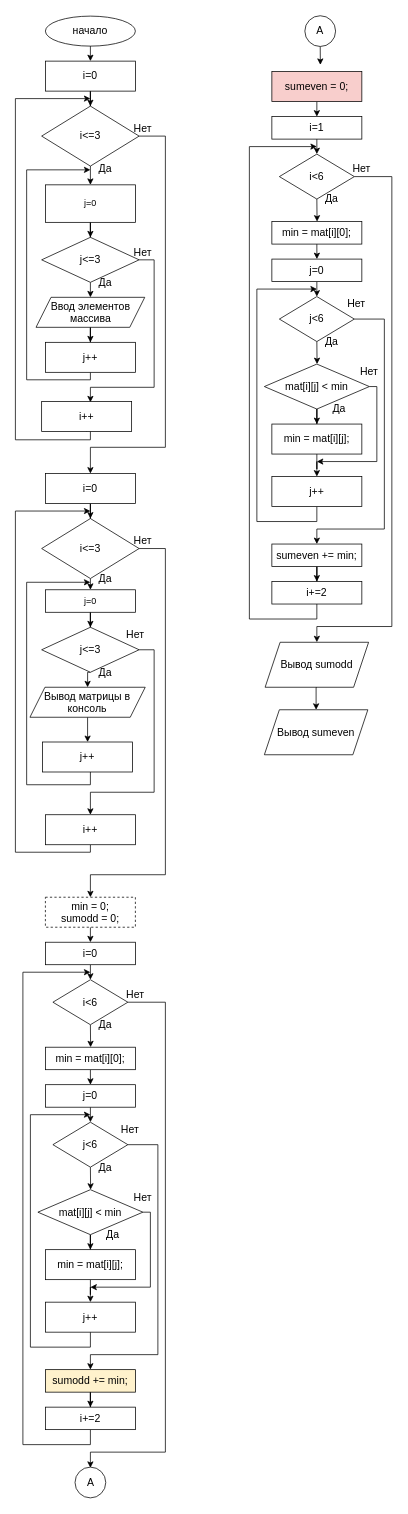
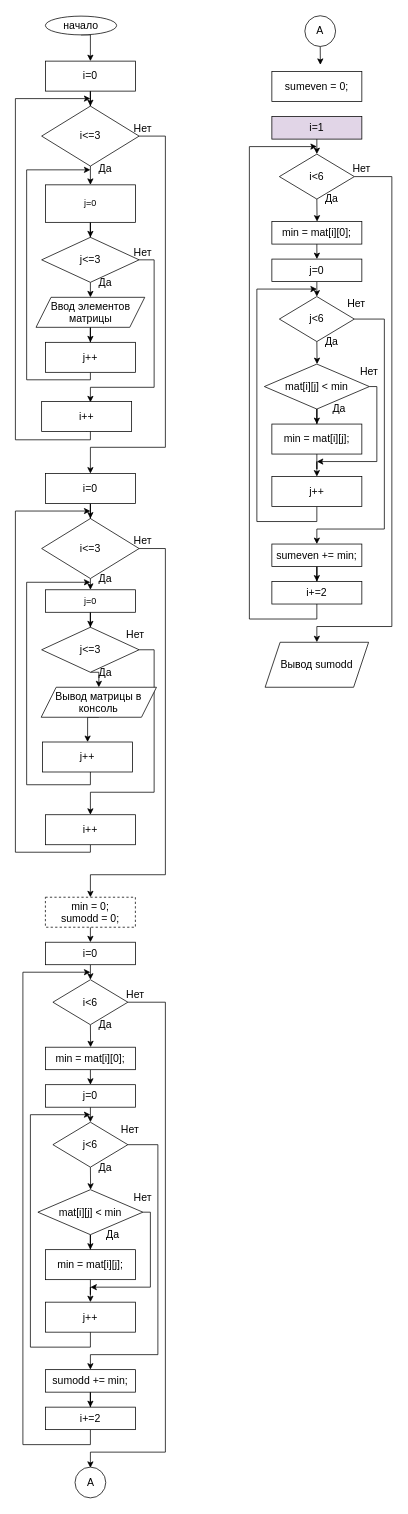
node "начало": size 90x30 -> 71x19
node "sumeven = 0;": fillcolor #f8cecc -> #ffffff
edge "sumeven = 0;" -> "i=1": removed
node "i=1": fillcolor #ffffff -> #e1d5e7
node "Ввод элементов массива": label "Ввод элементов массива" -> "Ввод элементов матрицы"
node "Вывод матрицы в консоль": moved (88, 702) -> (99, 702)
edge "Вывод sumodd" -> "Вывод sumeven": removed
node "Вывод sumeven": removed
node "sumodd += min;": fillcolor #fff2cc -> #ffffff
